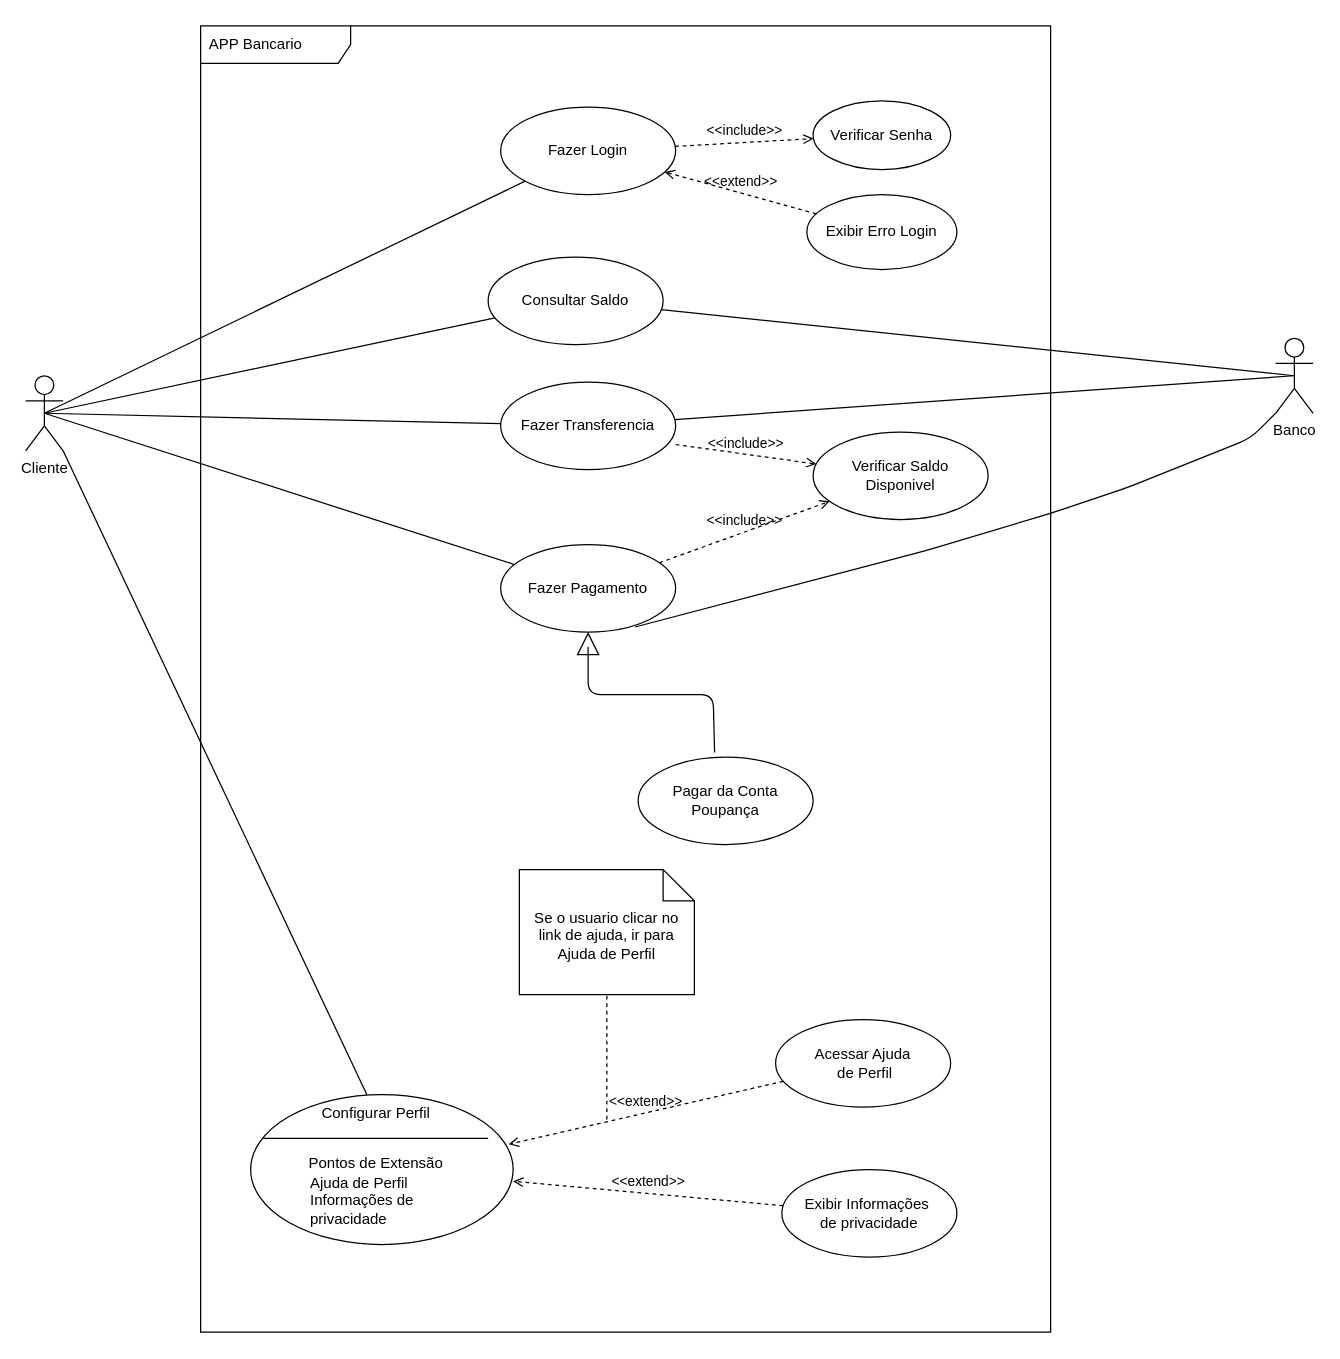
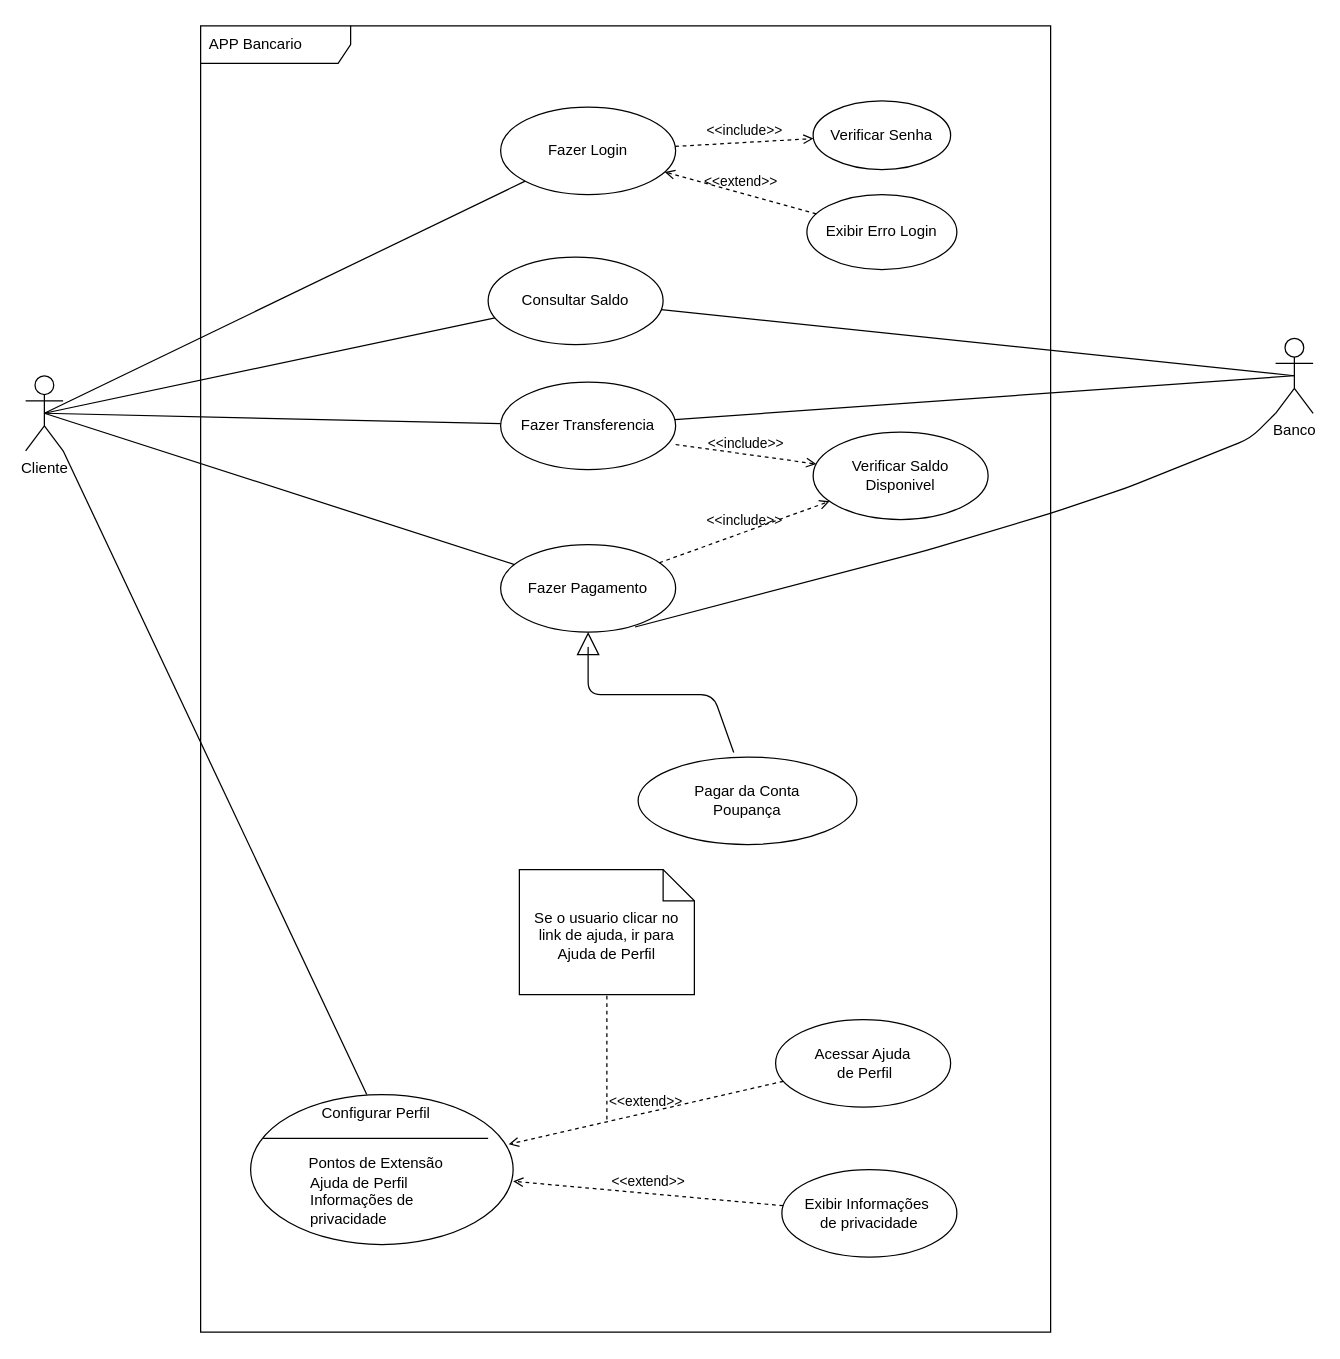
node "Pagar da Conta Poupança": size 175x88 -> 219x88
